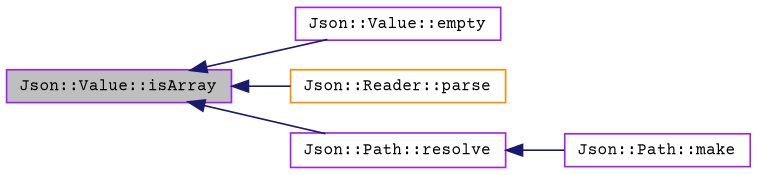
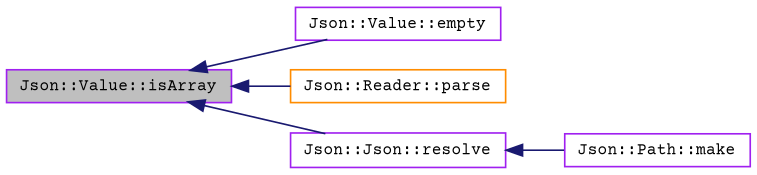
node "Json::Path::resolve": label "Json::Path::resolve" -> "Json::Json::resolve"
